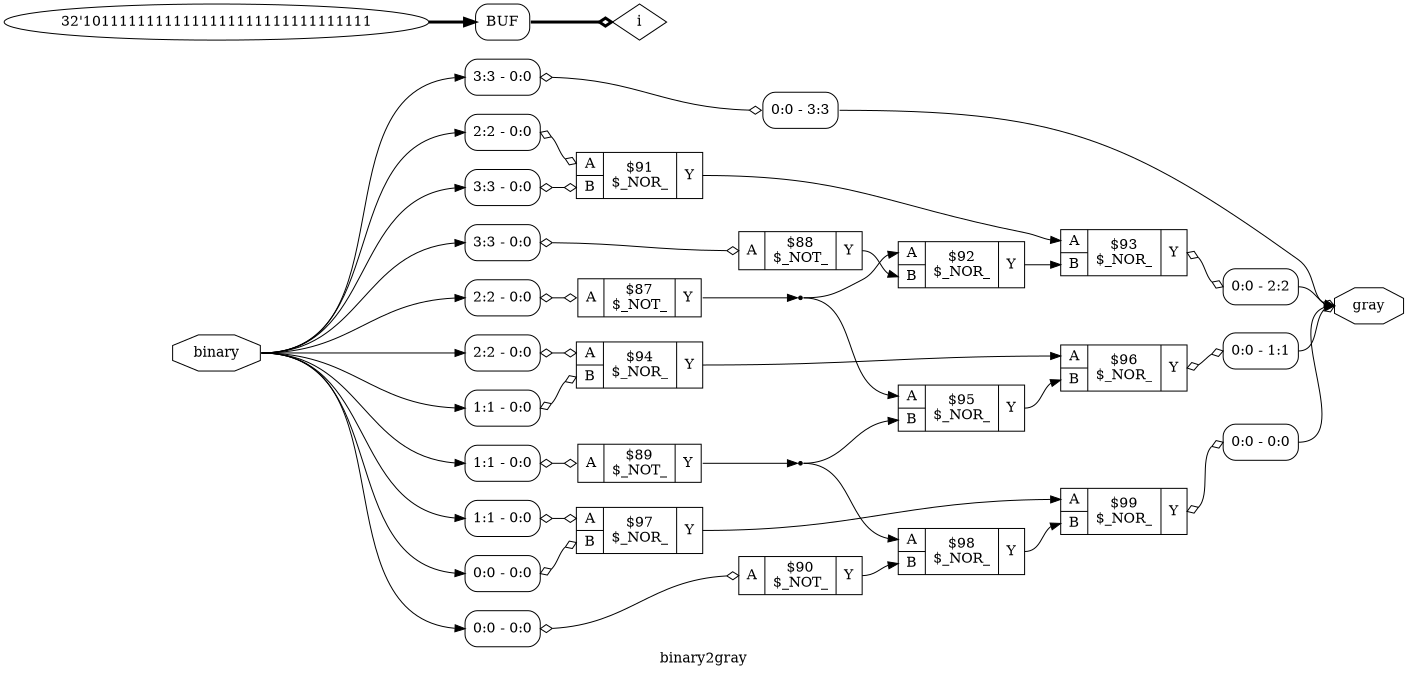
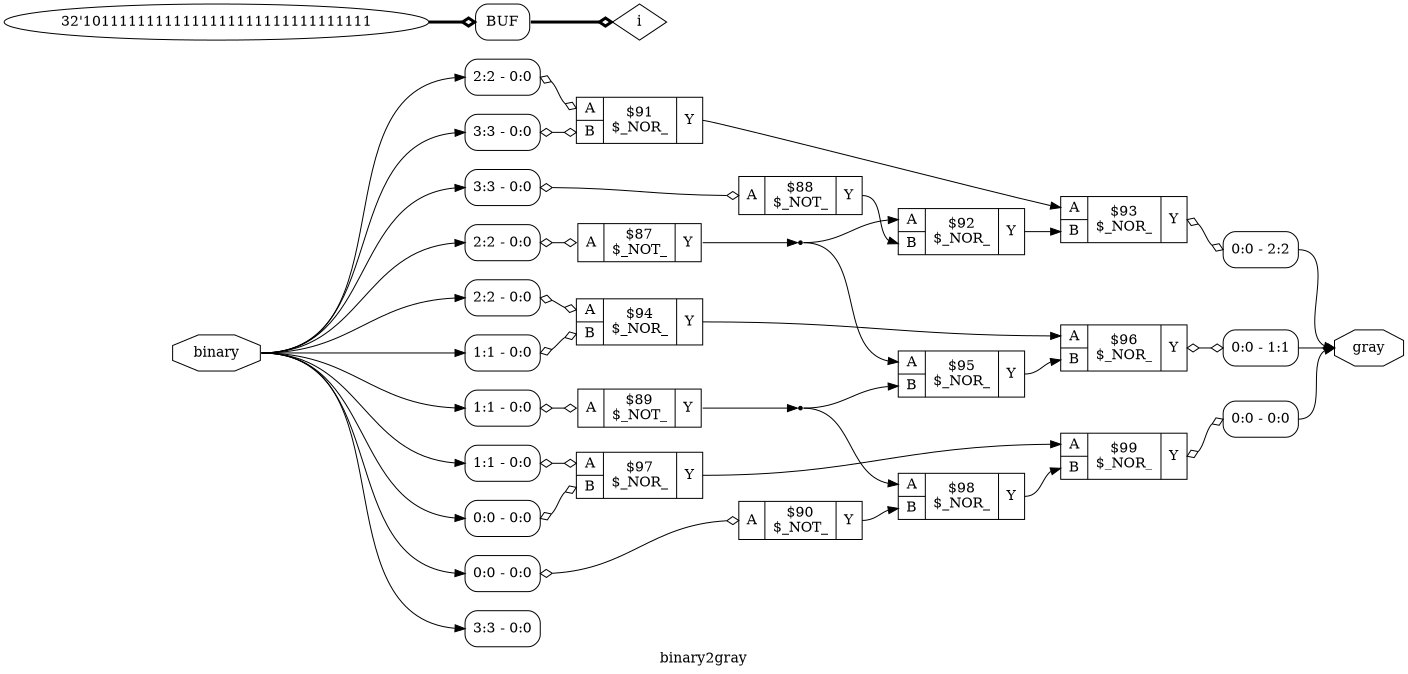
edge "32'10111111111111111111111111111111" -> "BUF": arrowhead normal -> odiamond
node "0:0 - 3:3": removed
edge "0:0 - 2:2" -> "gray": arrowhead odiamond -> normal
